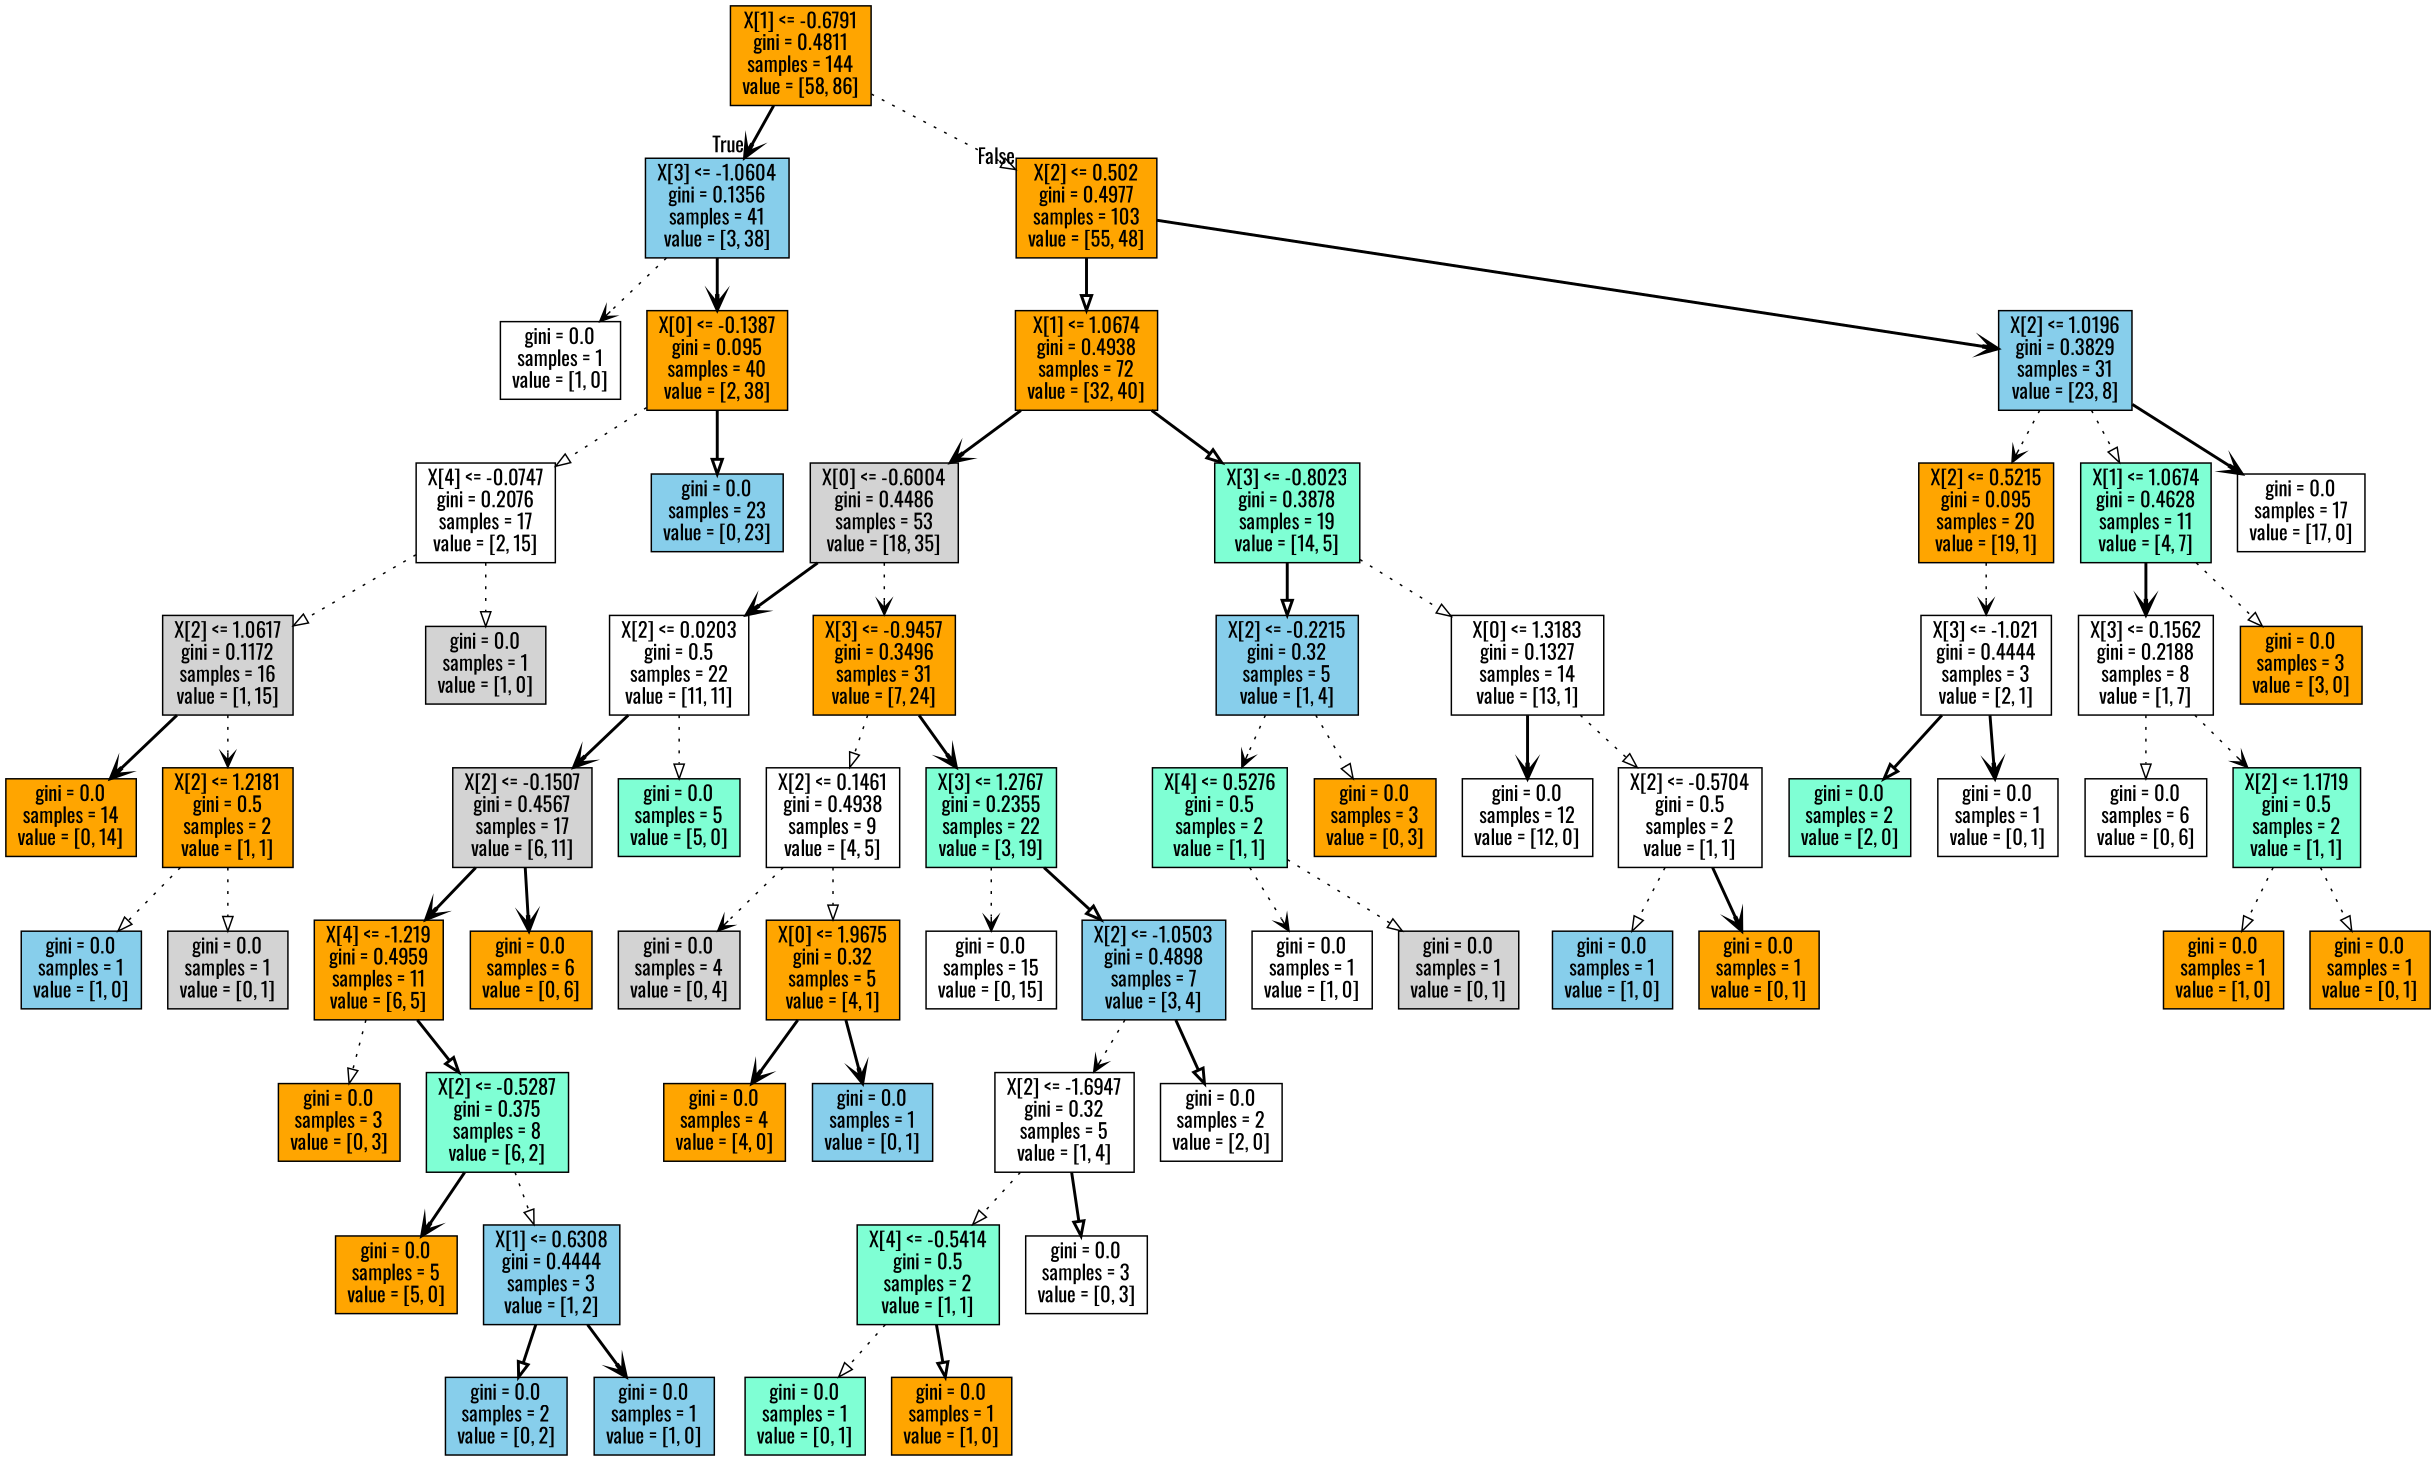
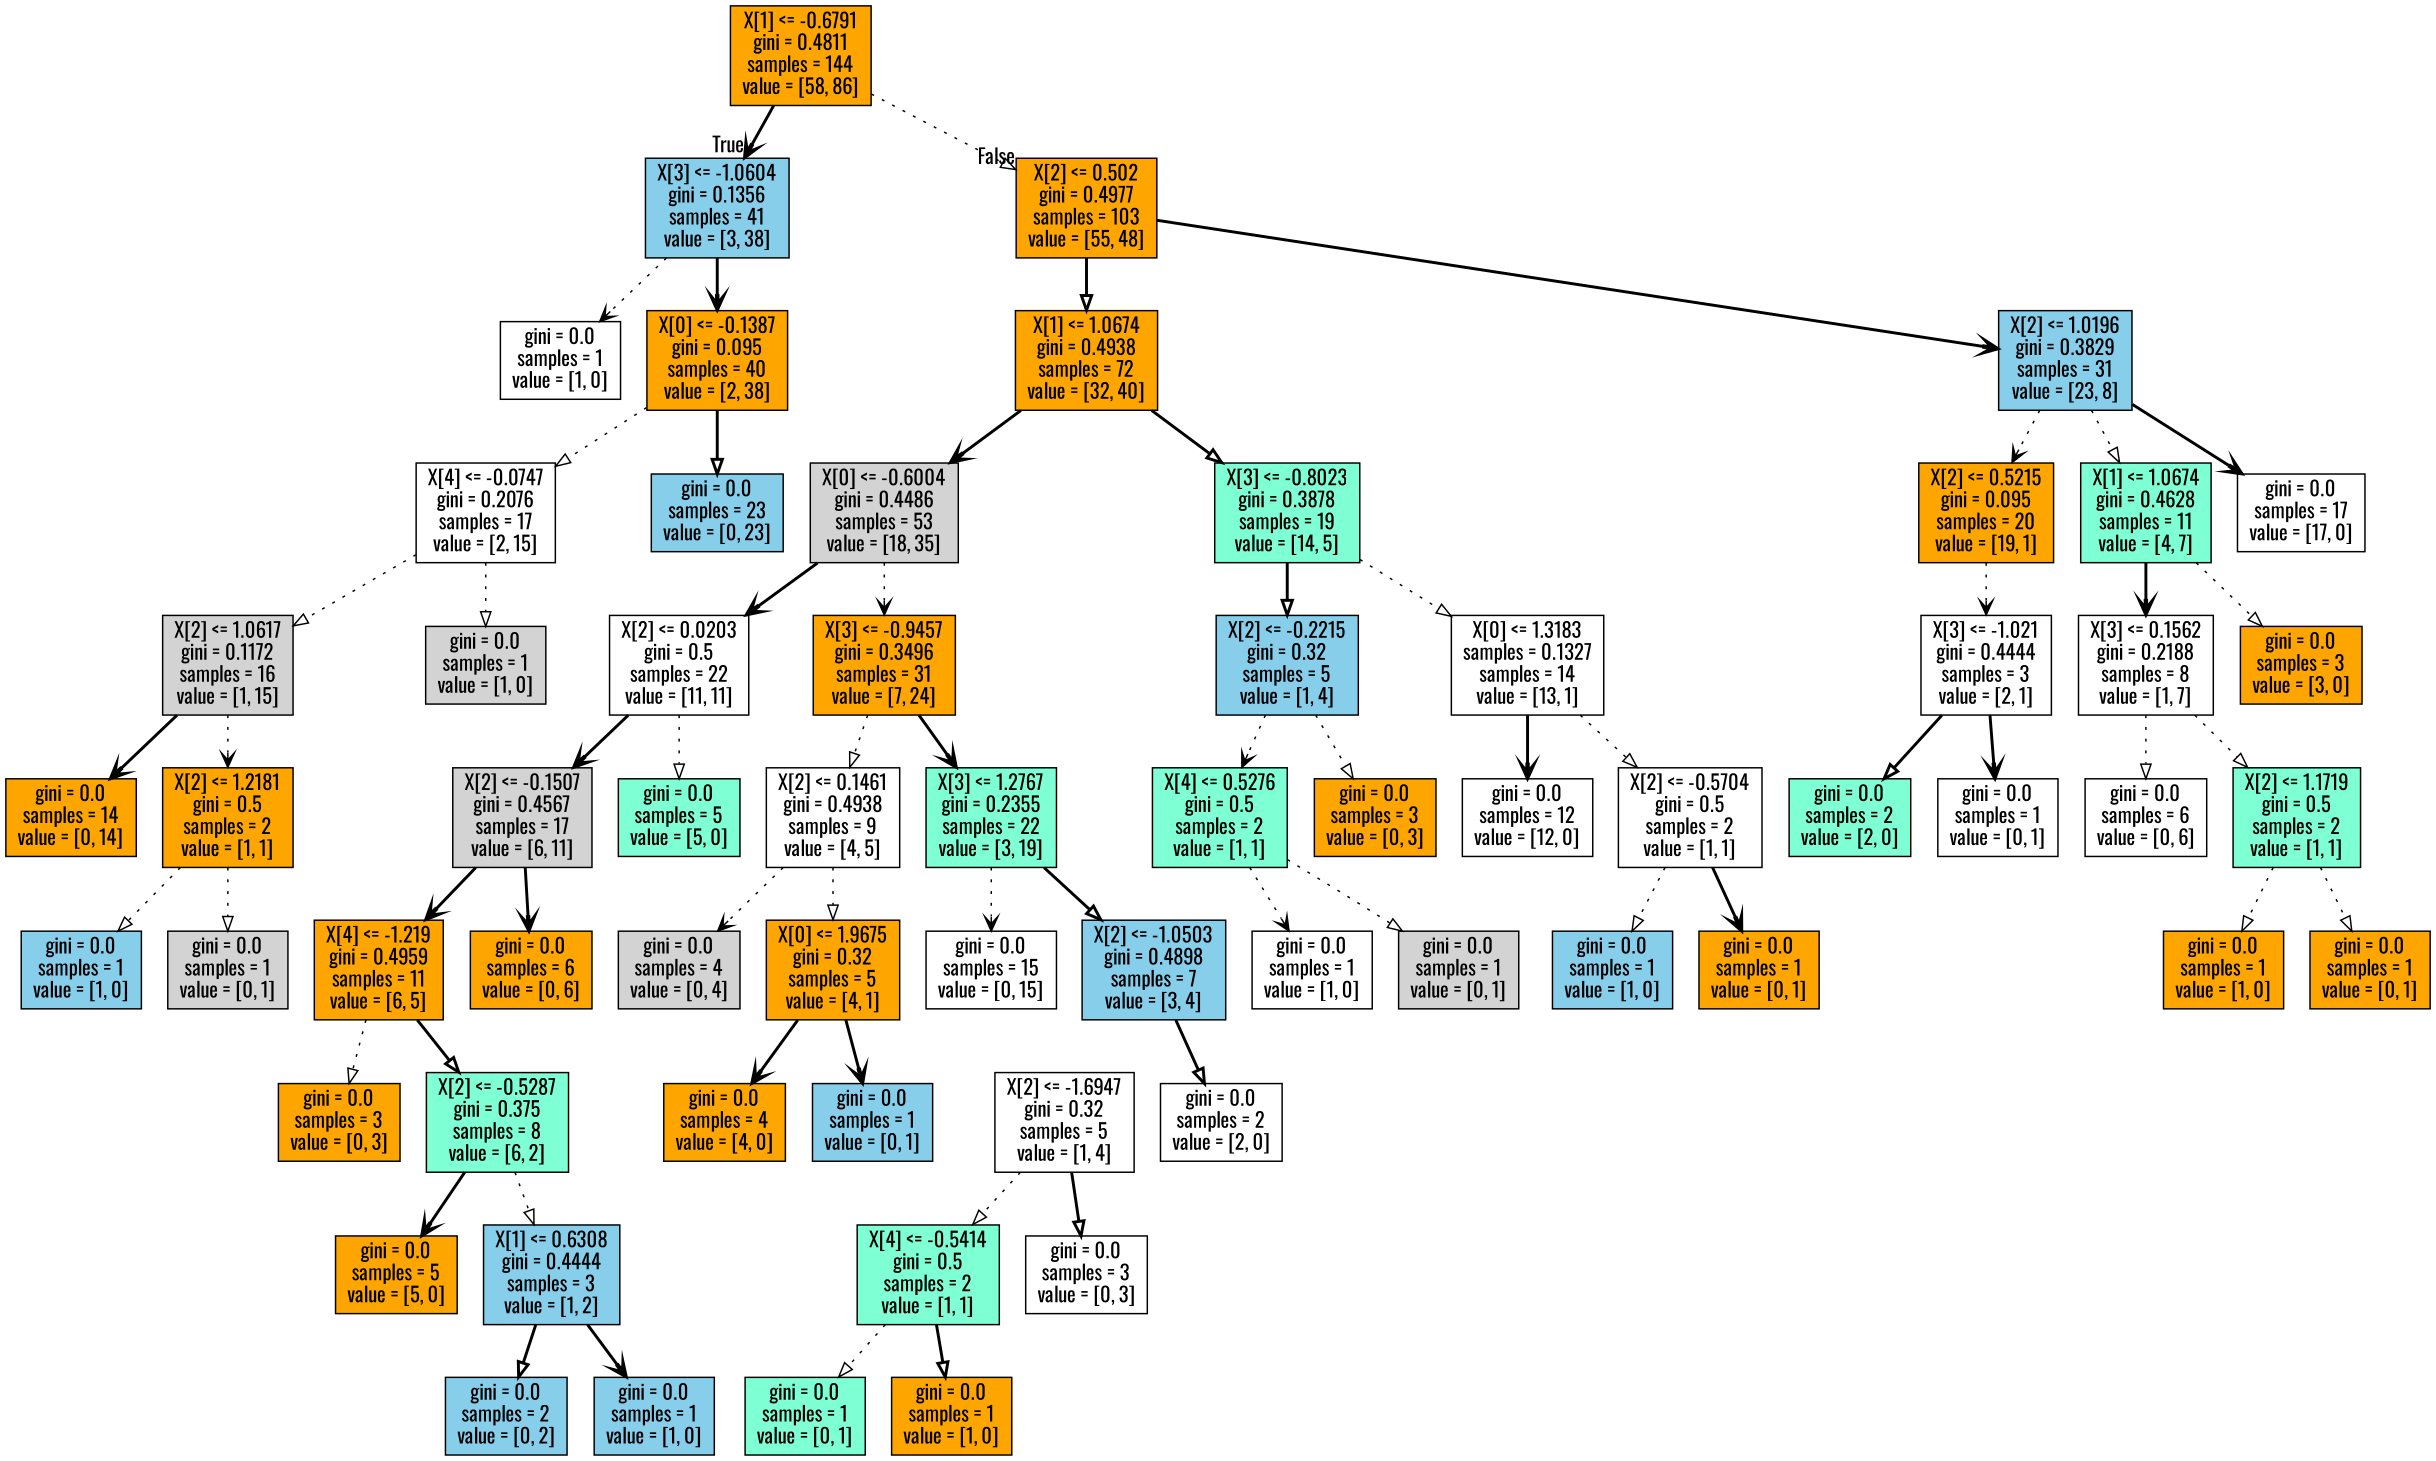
node "X[0] <= 1.3183 gini = 0.1327 samples = 14 value = [13, 1]": label "X[0] <= 1.3183 gini = 0.1327 samples = 14 value = [13, 1]" -> "X[0] <= 1.3183 samples = 0.1327 samples = 14 value = [13, 1]"
edge "X[3] <= 0.1562 gini = 0.2188 samples = 8 value = [1, 7]" -> "X[2] <= 1.1719 gini = 0.5 samples = 2 value = [1, 1]": arrowhead vee -> onormal
edge "X[2] <= -1.0503 gini = 0.4898 samples = 7 value = [3, 4]" -> "X[2] <= -1.6947 gini = 0.32 samples = 5 value = [1, 4]": removed
